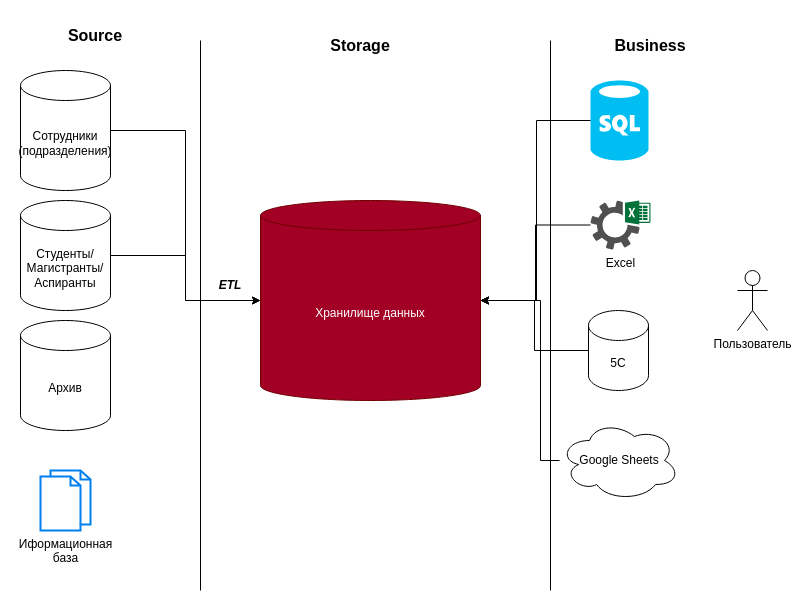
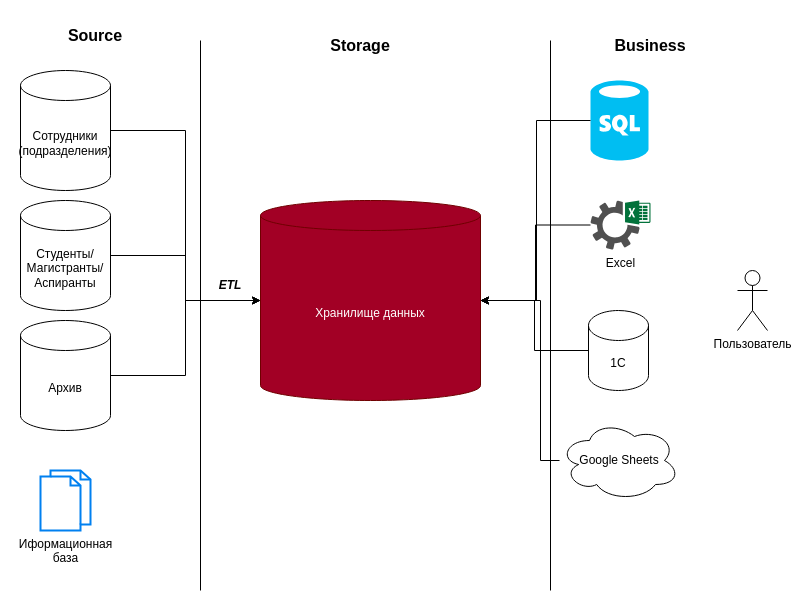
node "5С": label "5С" -> "1С"
edge "Архив" -> "Хранилище данных": added
